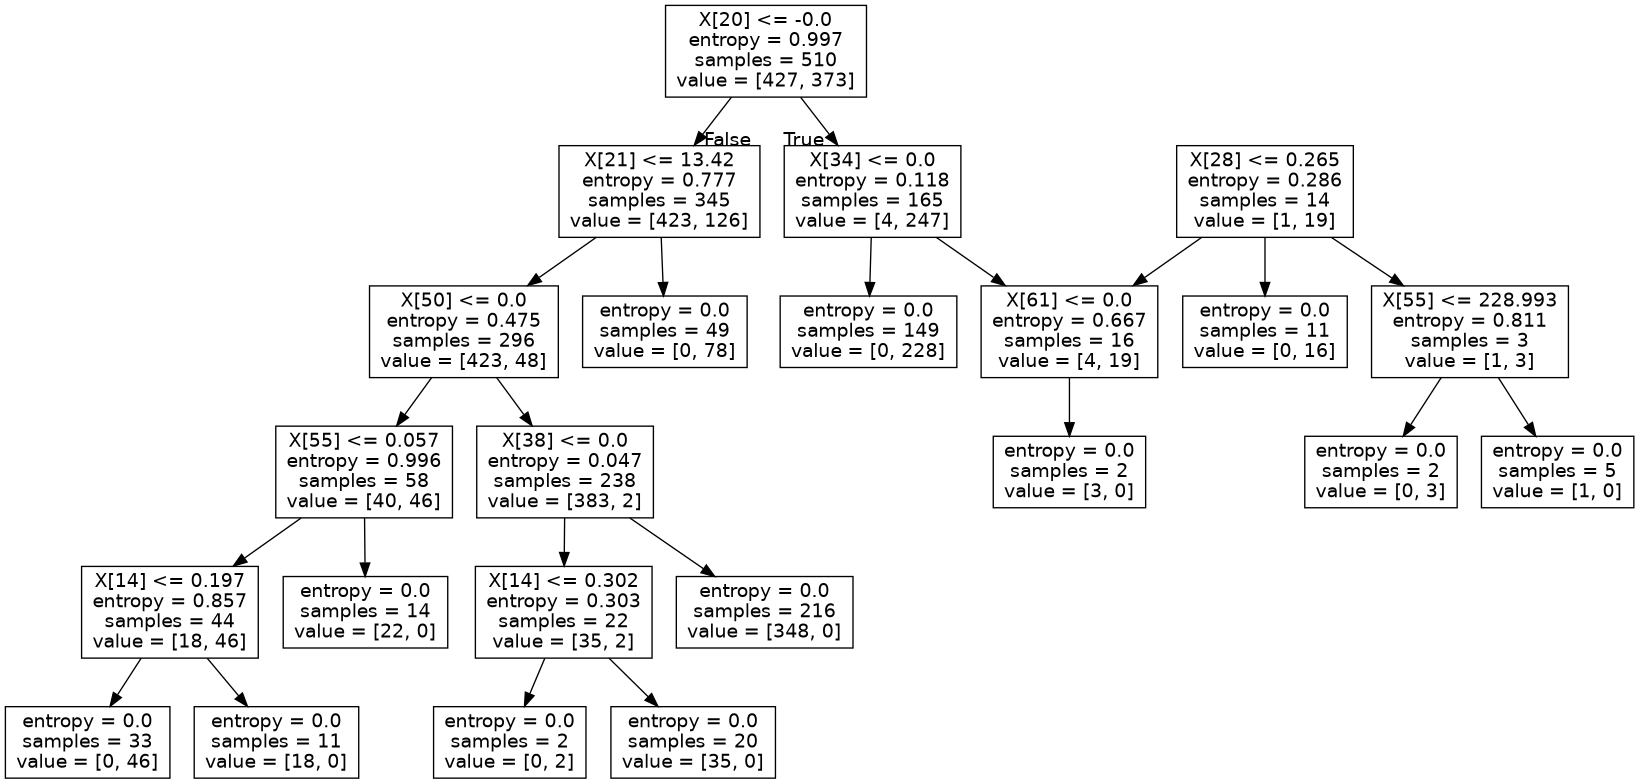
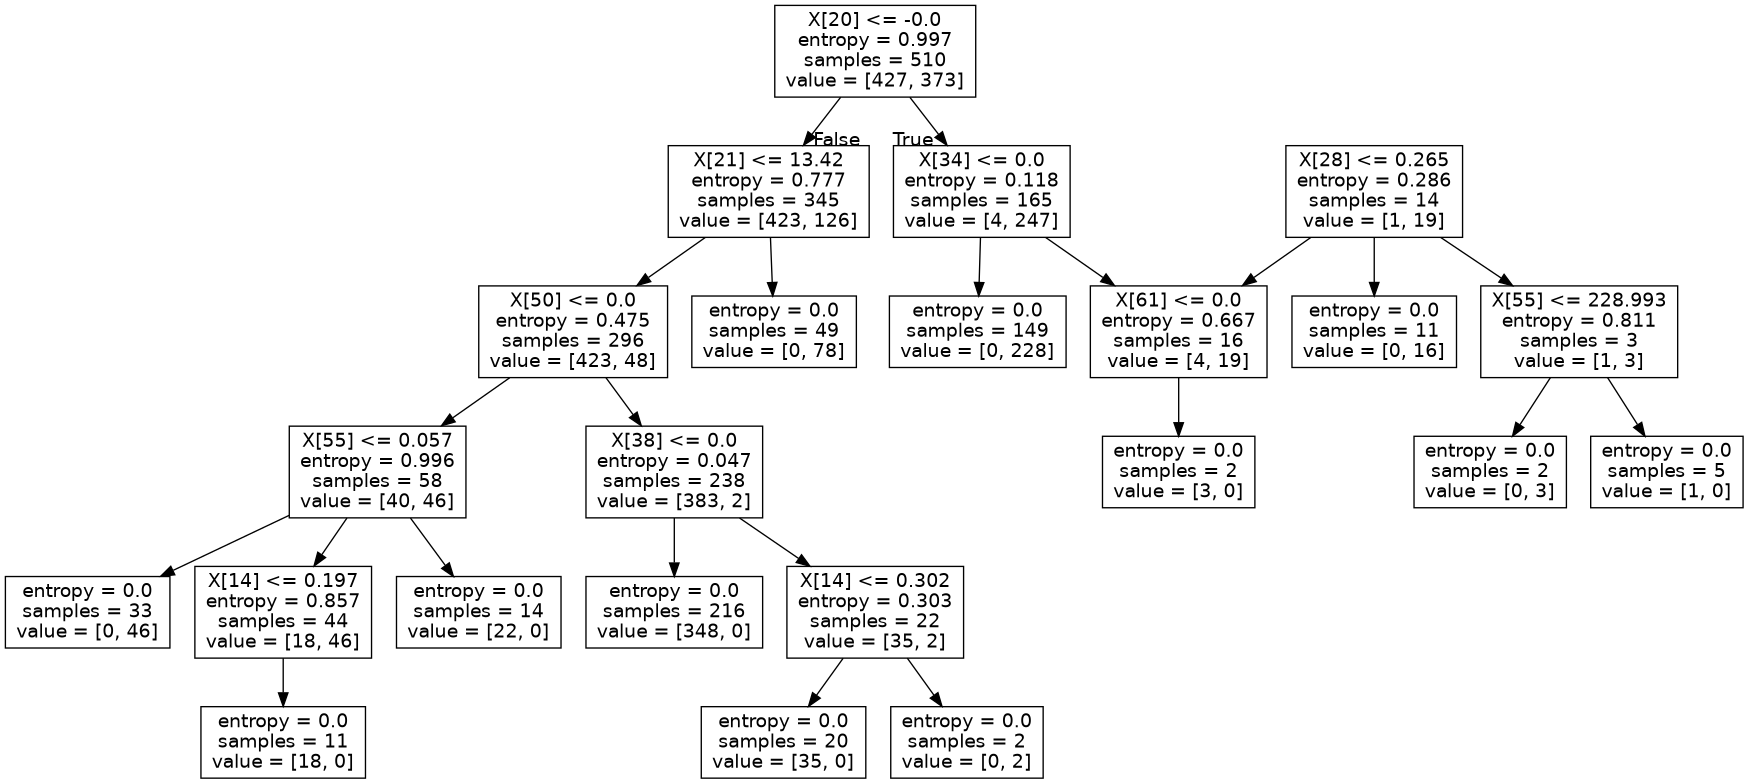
edge "X[14] <= 0.197 entropy = 0.857 samples = 44 value = [18, 46]" -> "entropy = 0.0 samples = 33 value = [0, 46]": now "X[55] <= 0.057 entropy = 0.996 samples = 58 value = [40, 46]" -> "entropy = 0.0 samples = 33 value = [0, 46]"
